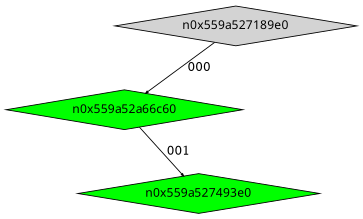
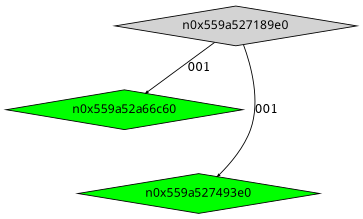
edge "n0x559a527189e0" -> "n0x559a52a66c60": label "000" -> "001"
edge "n0x559a52a66c60" -> "n0x559a527493e0": now "n0x559a527189e0" -> "n0x559a527493e0"
